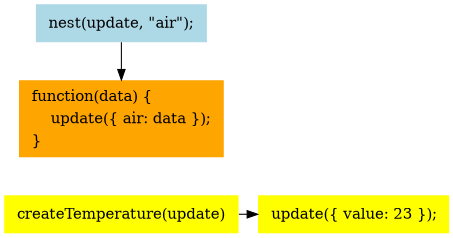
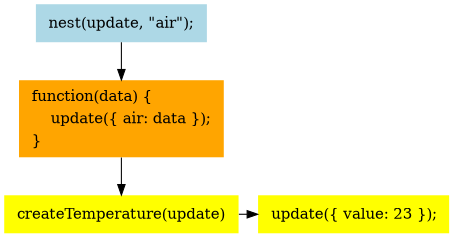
edge "function(data) {" -> "createTemperature(update)": added
